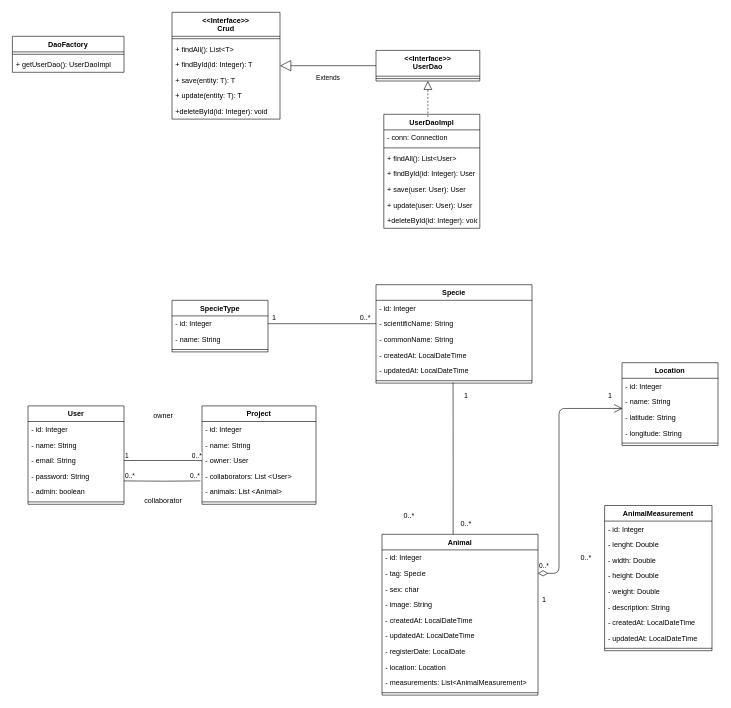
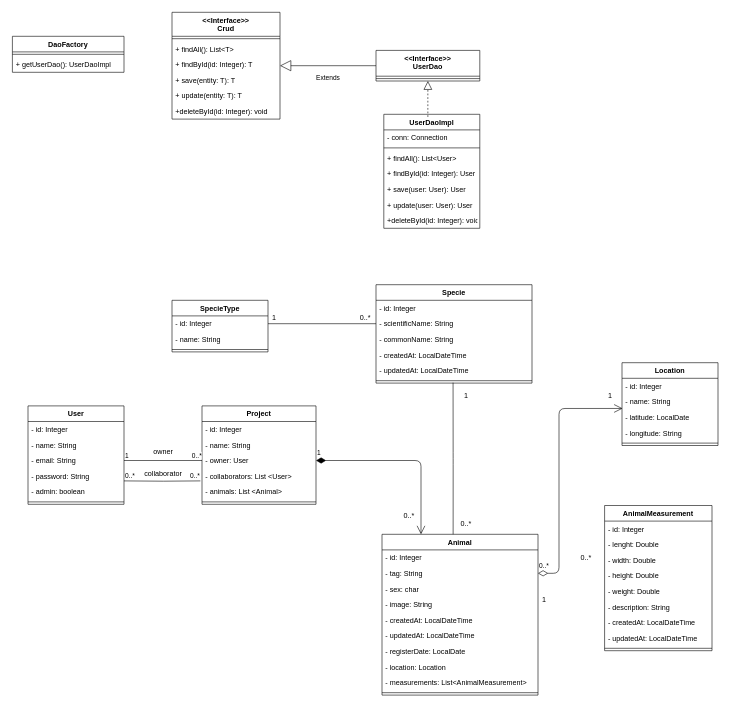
node "owner": moved (163, 416) -> (163, 452)
node "- latitude: String": label "- latitude: String" -> "- latitude: LocalDate"
edge "- owner: User" -- "Animal": added, label "1"
node "collaborator": moved (163, 501) -> (163, 474)
node "- tag: Specie": label "- tag: Specie" -> "- tag: String"
